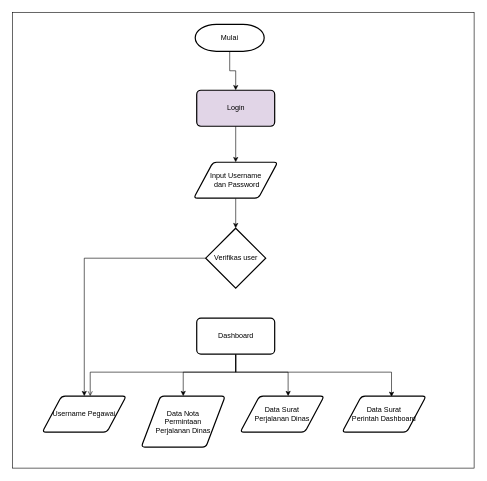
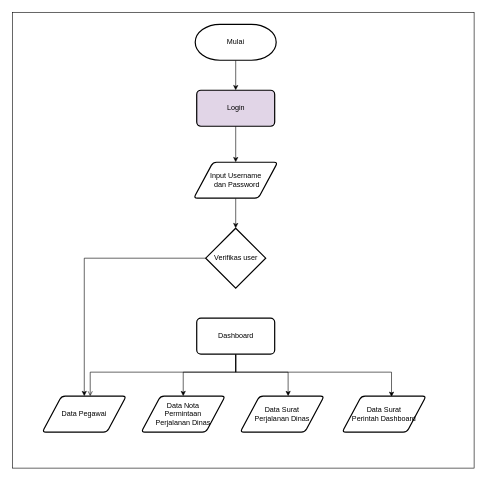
node "Mulai": size 69x27 -> 81x36
node "Username Pegawai": label "Username Pegawai" -> "Data Pegawai"
node "Data Nota Permintaan Perjalanan Dinas": size 84x51 -> 84x36
